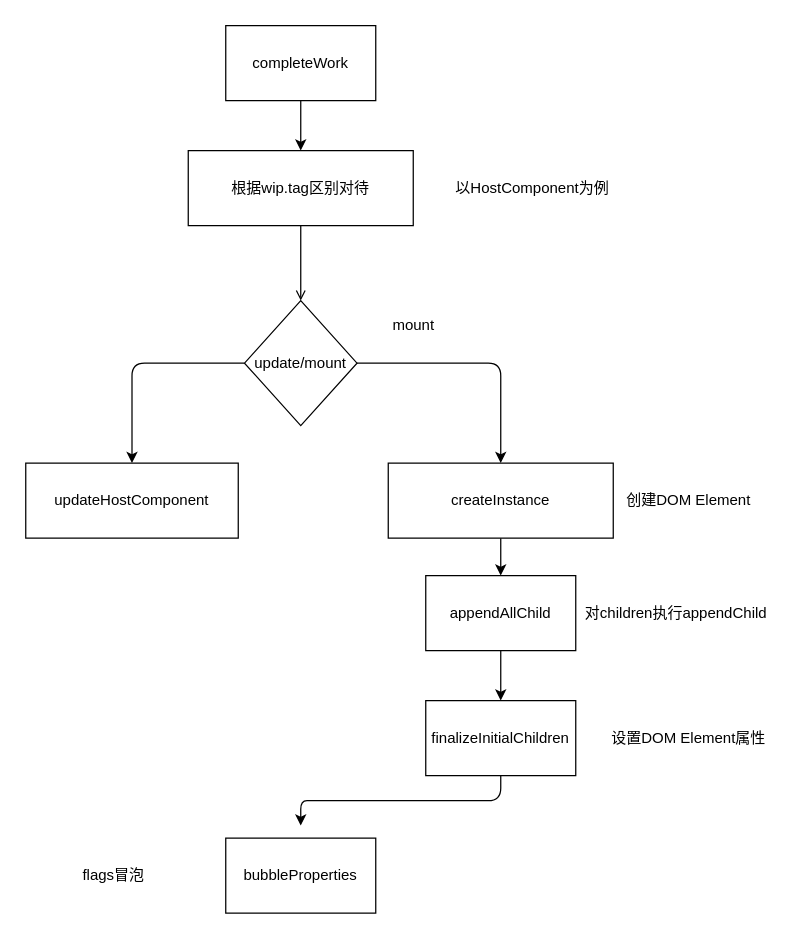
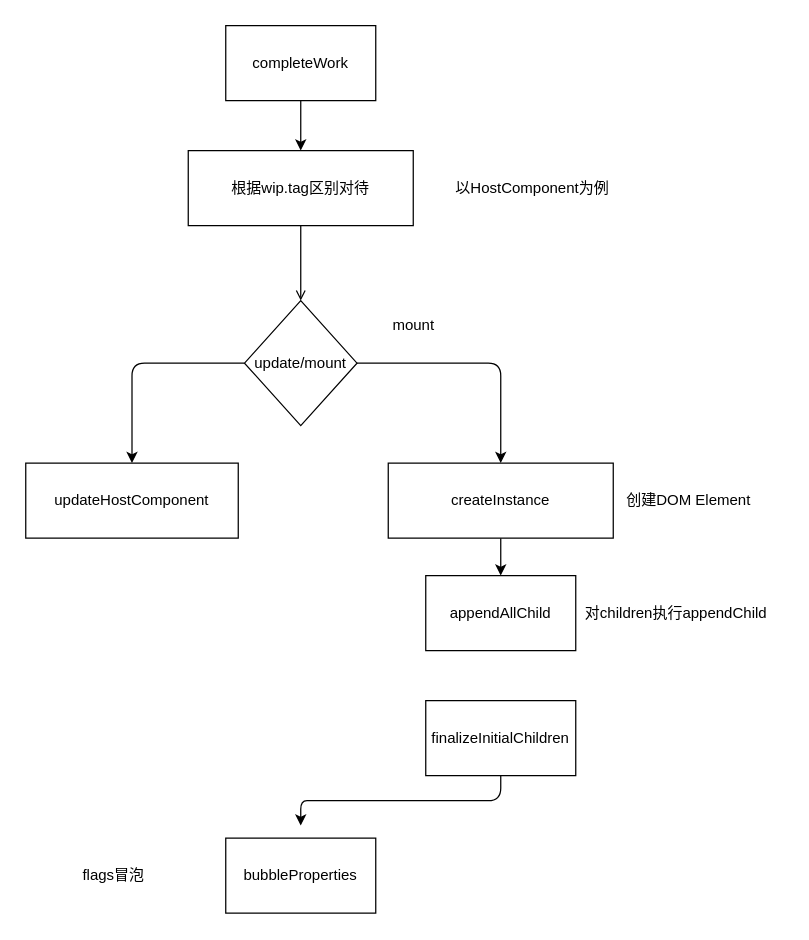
edge "appendAllChild" -> "finalizeInitialChildren": removed
node "设置DOM Element属性": removed
